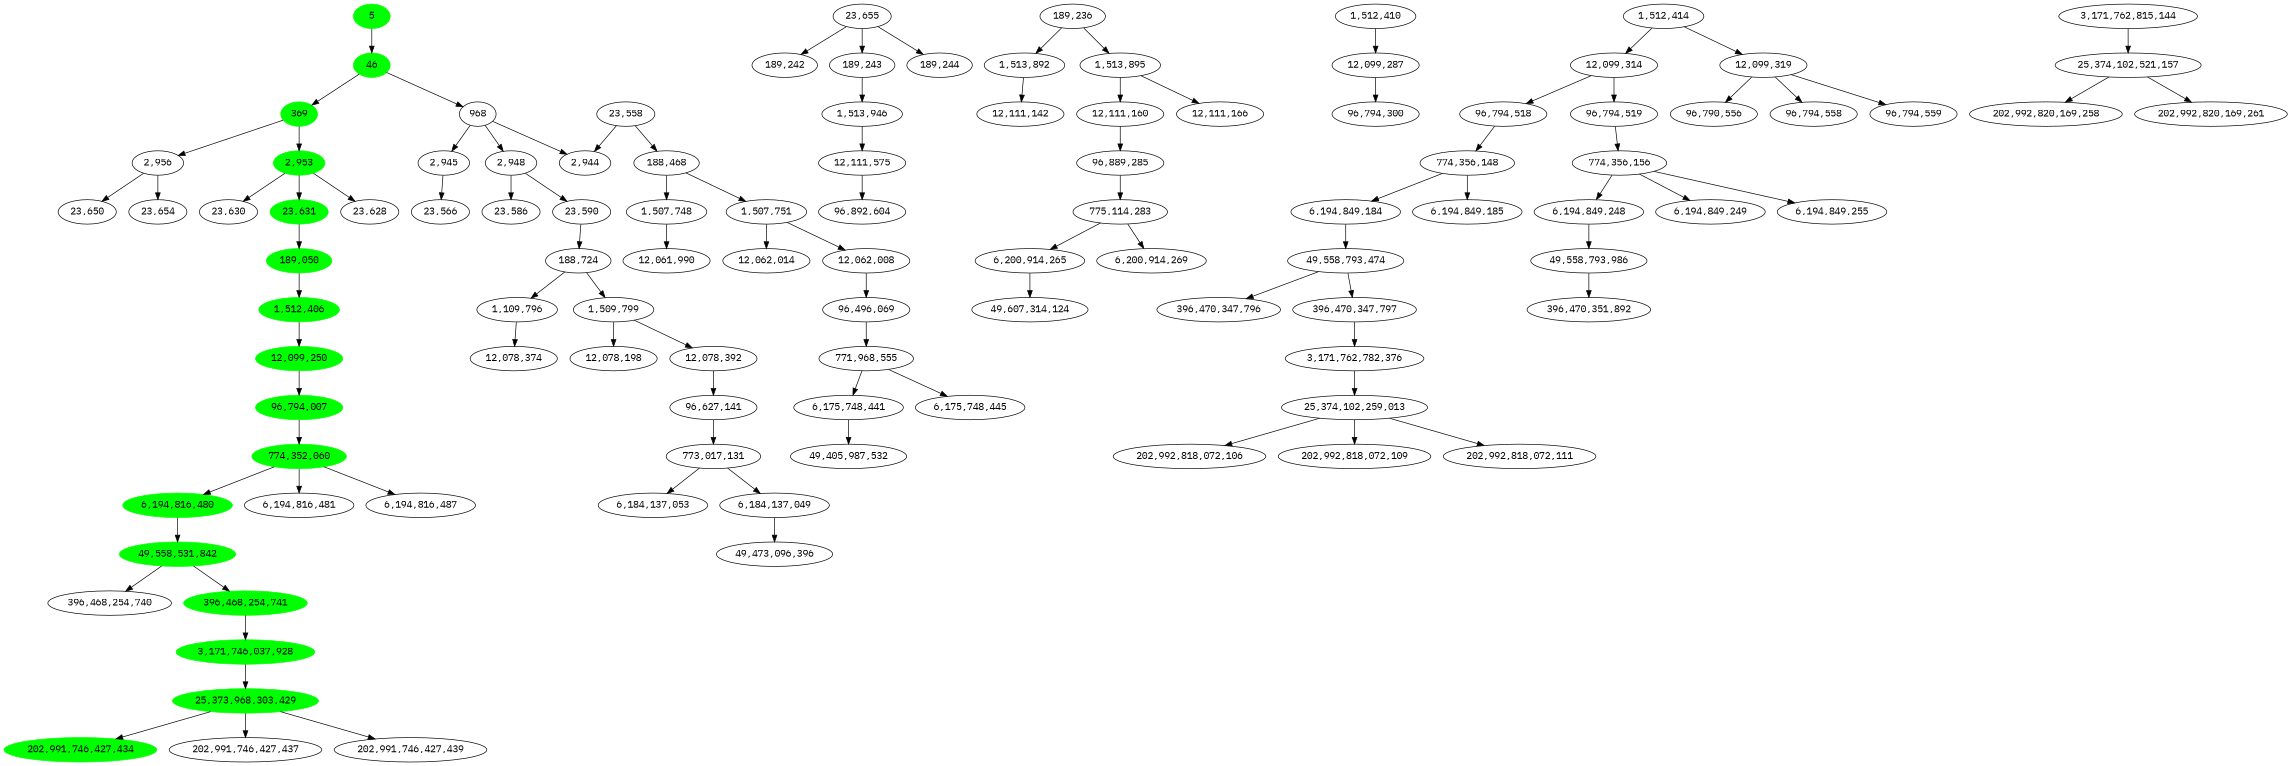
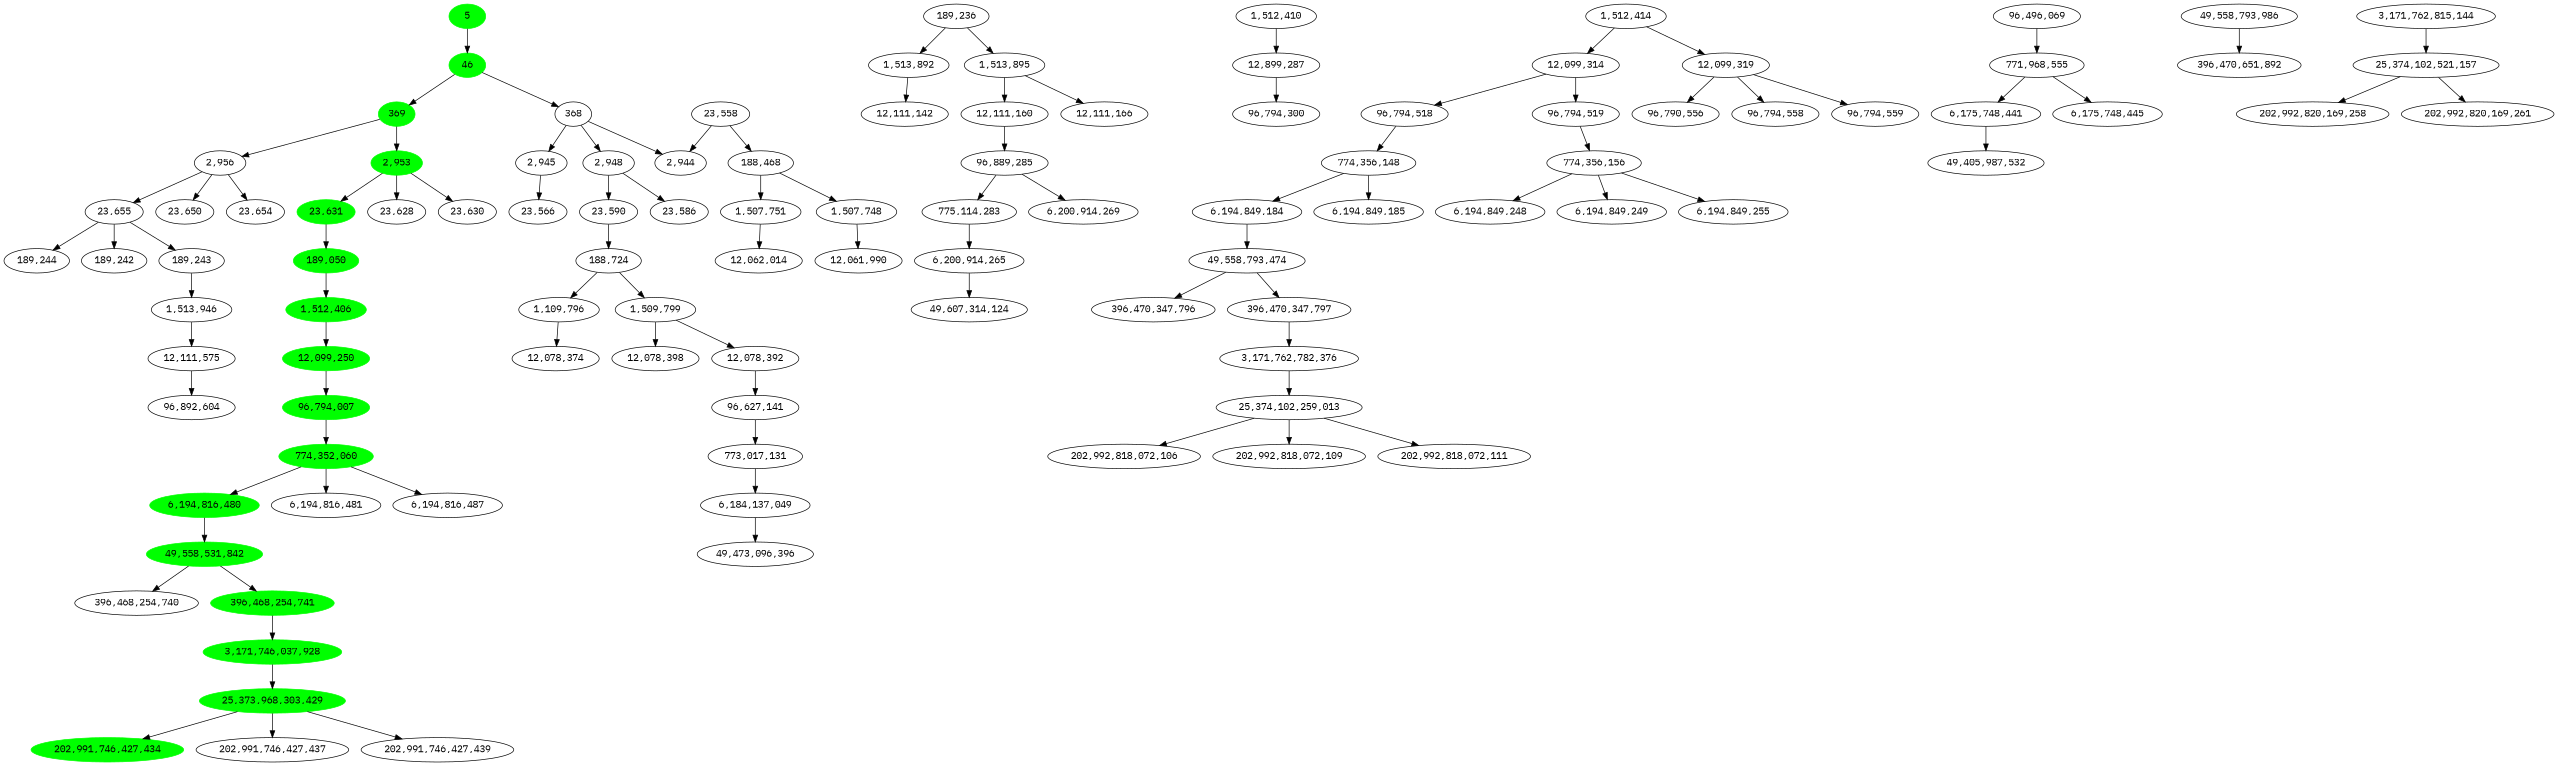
node "12,099,287": label "12,099,287" -> "12,899,287"
node "968": label "968" -> "368"
edge "2,956" -> "23,655": added
edge "775,114,283" -> "6,200,914,269": now "96,889,285" -> "6,200,914,269"
edge "6,194,849,248" -> "49,558,793,986": removed
node "12,062,008": removed
node "396,470,351,892": label "396,470,351,892" -> "396,470,651,892"
node "12,078,198": label "12,078,198" -> "12,078,398"
node "6,184,137,053": removed
